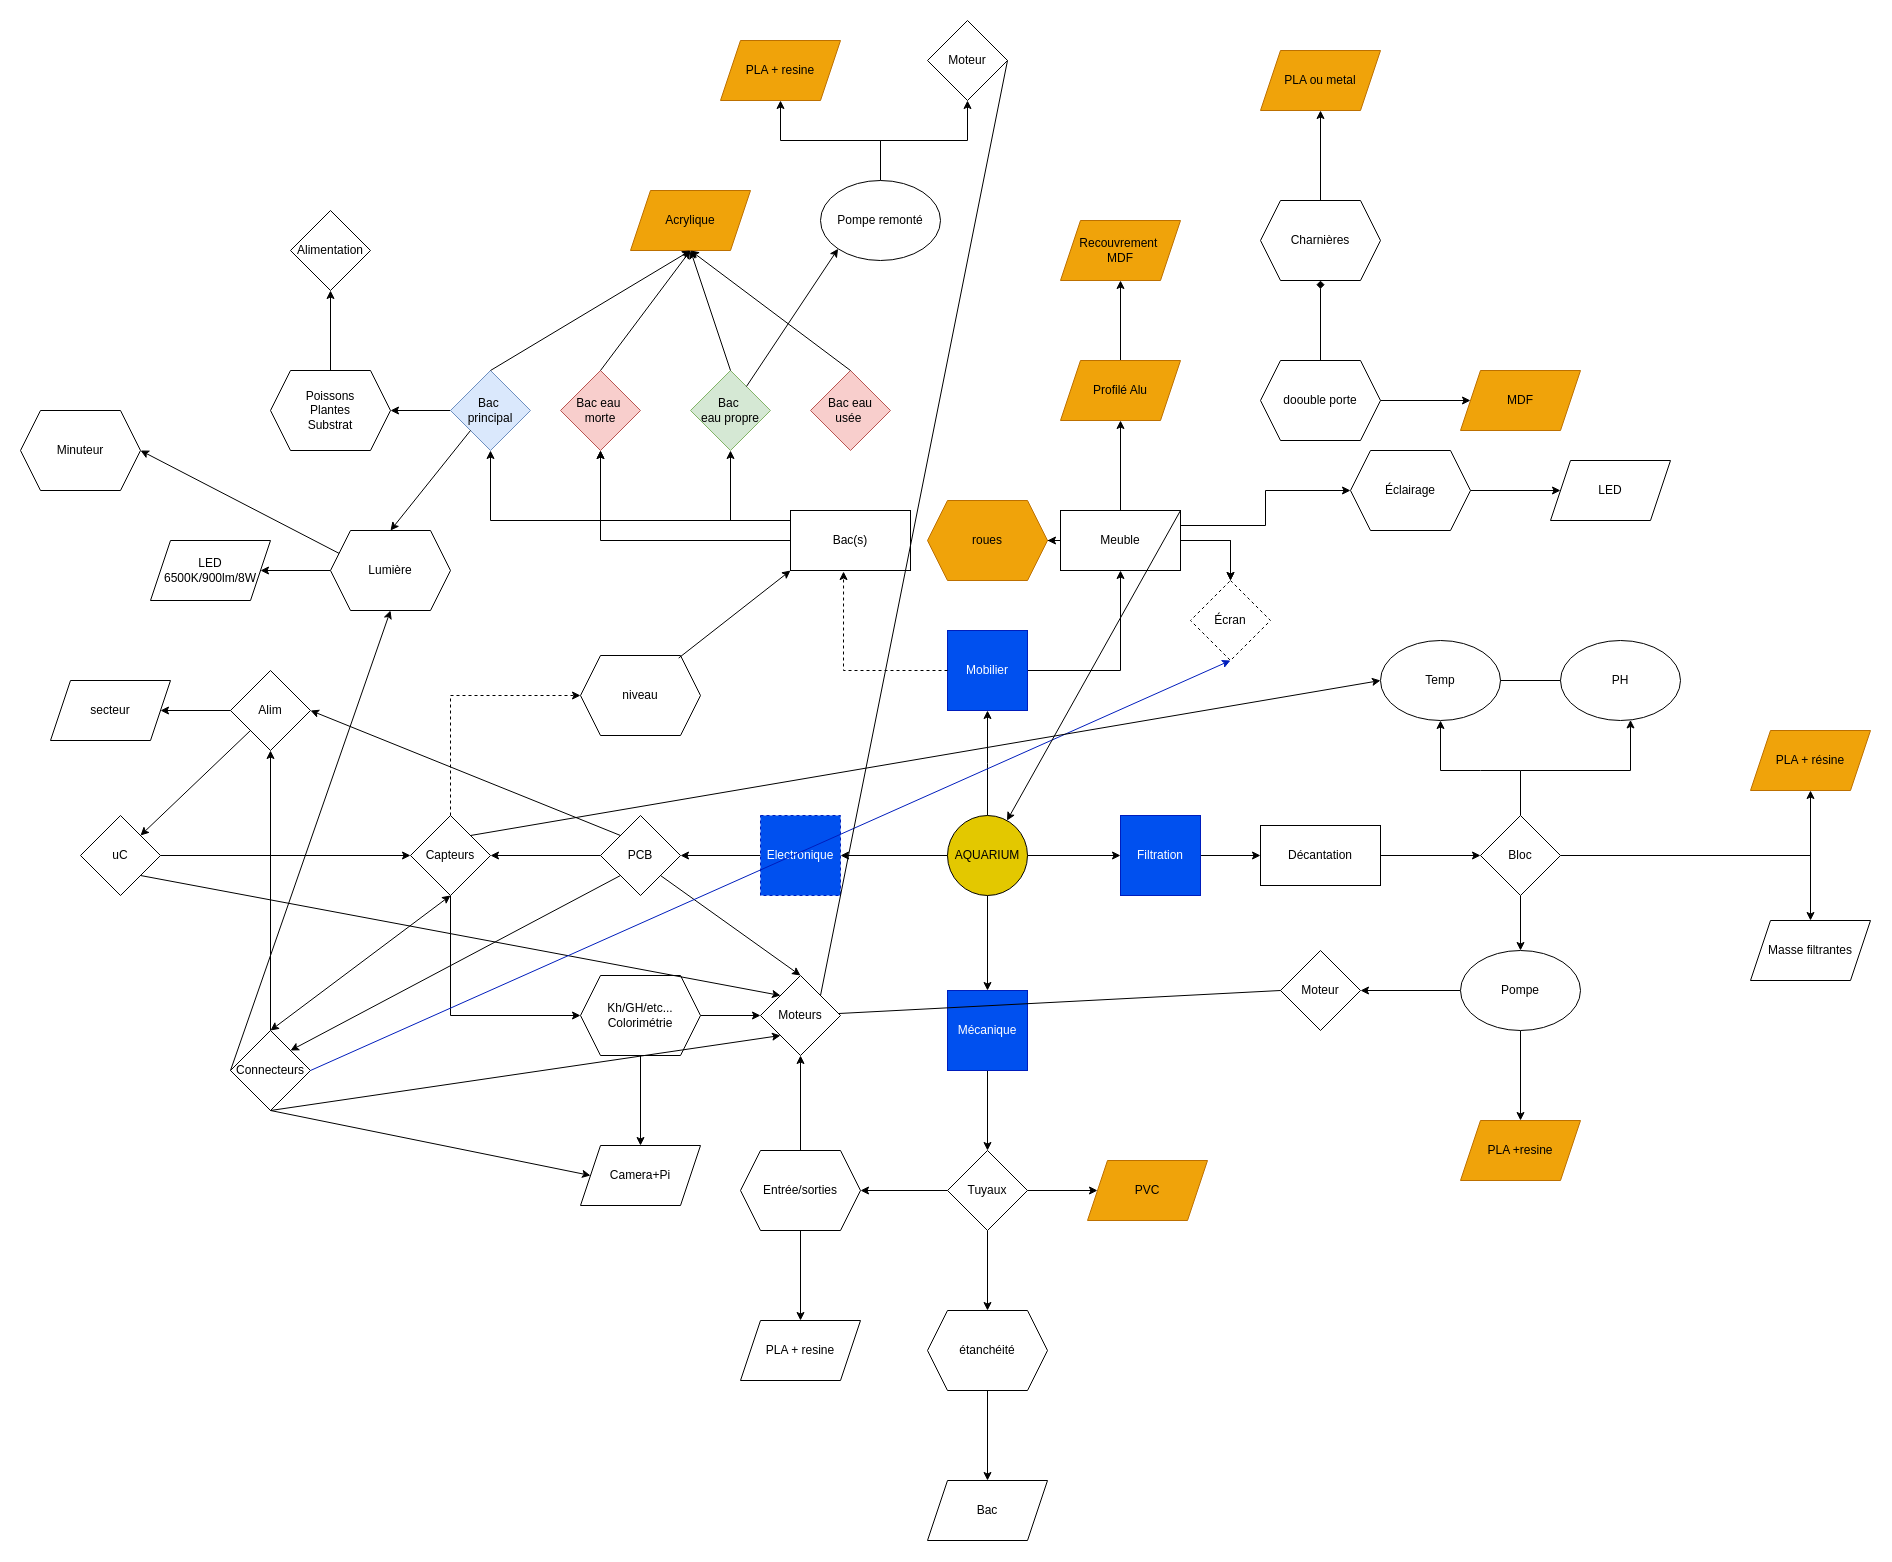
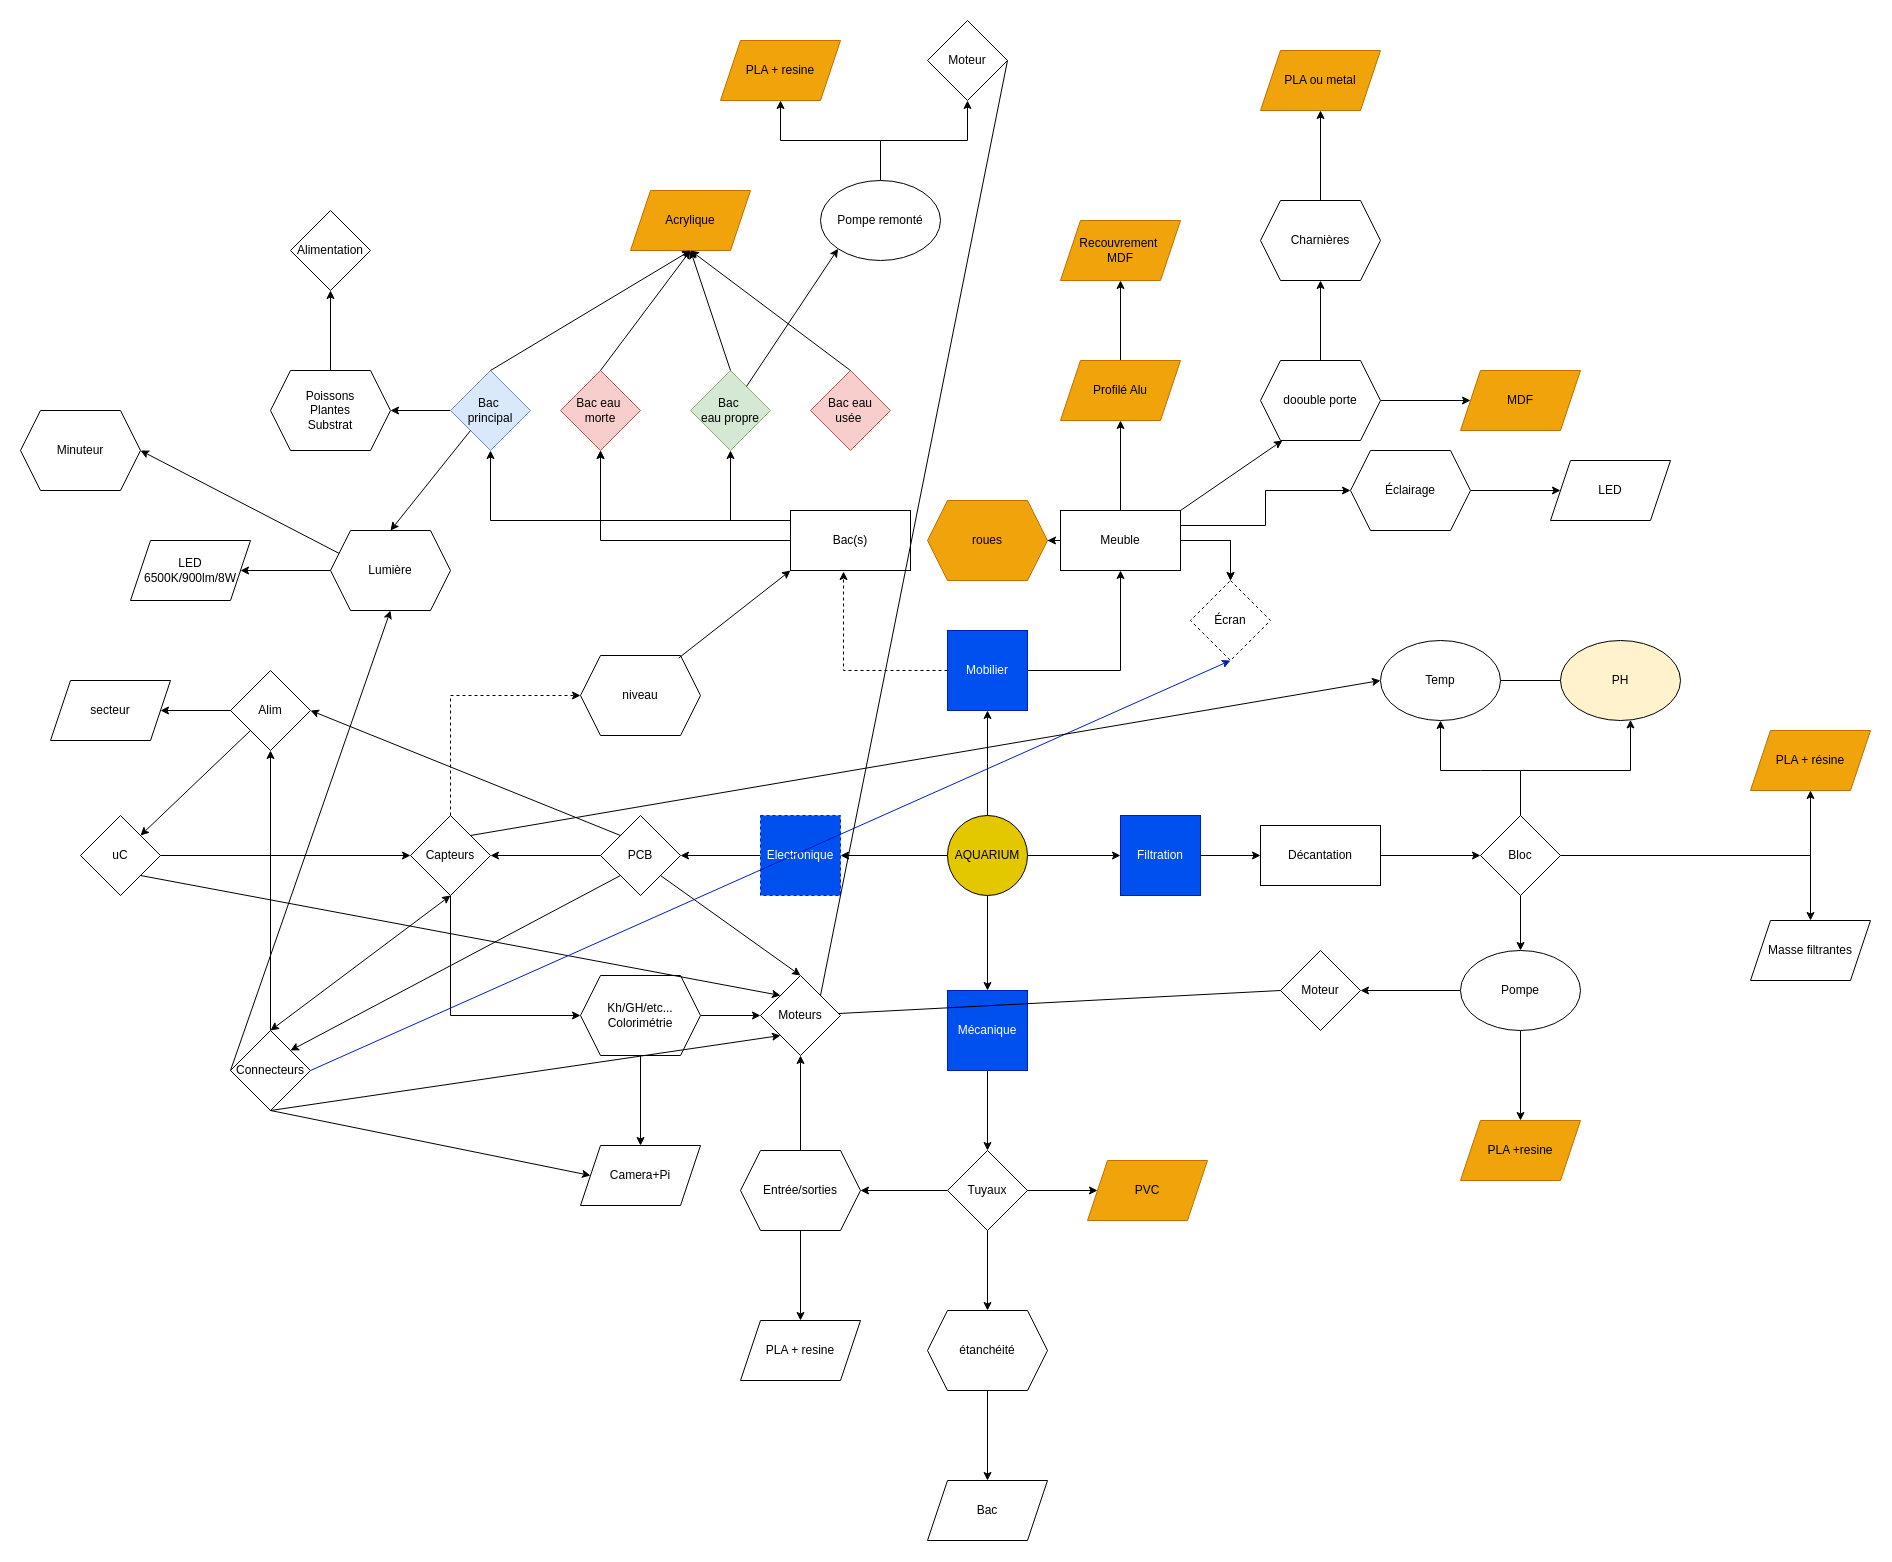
edge "doouble porte" -> "Charnières": arrowhead diamond -> classic
node "LED 6500K/900lm/8W": moved (211, 571) -> (191, 571)
edge "Meuble" -> "AQUARIUM": now "Meuble" -> "doouble porte"
node "PH": fillcolor #ffffff -> #fff2cc
